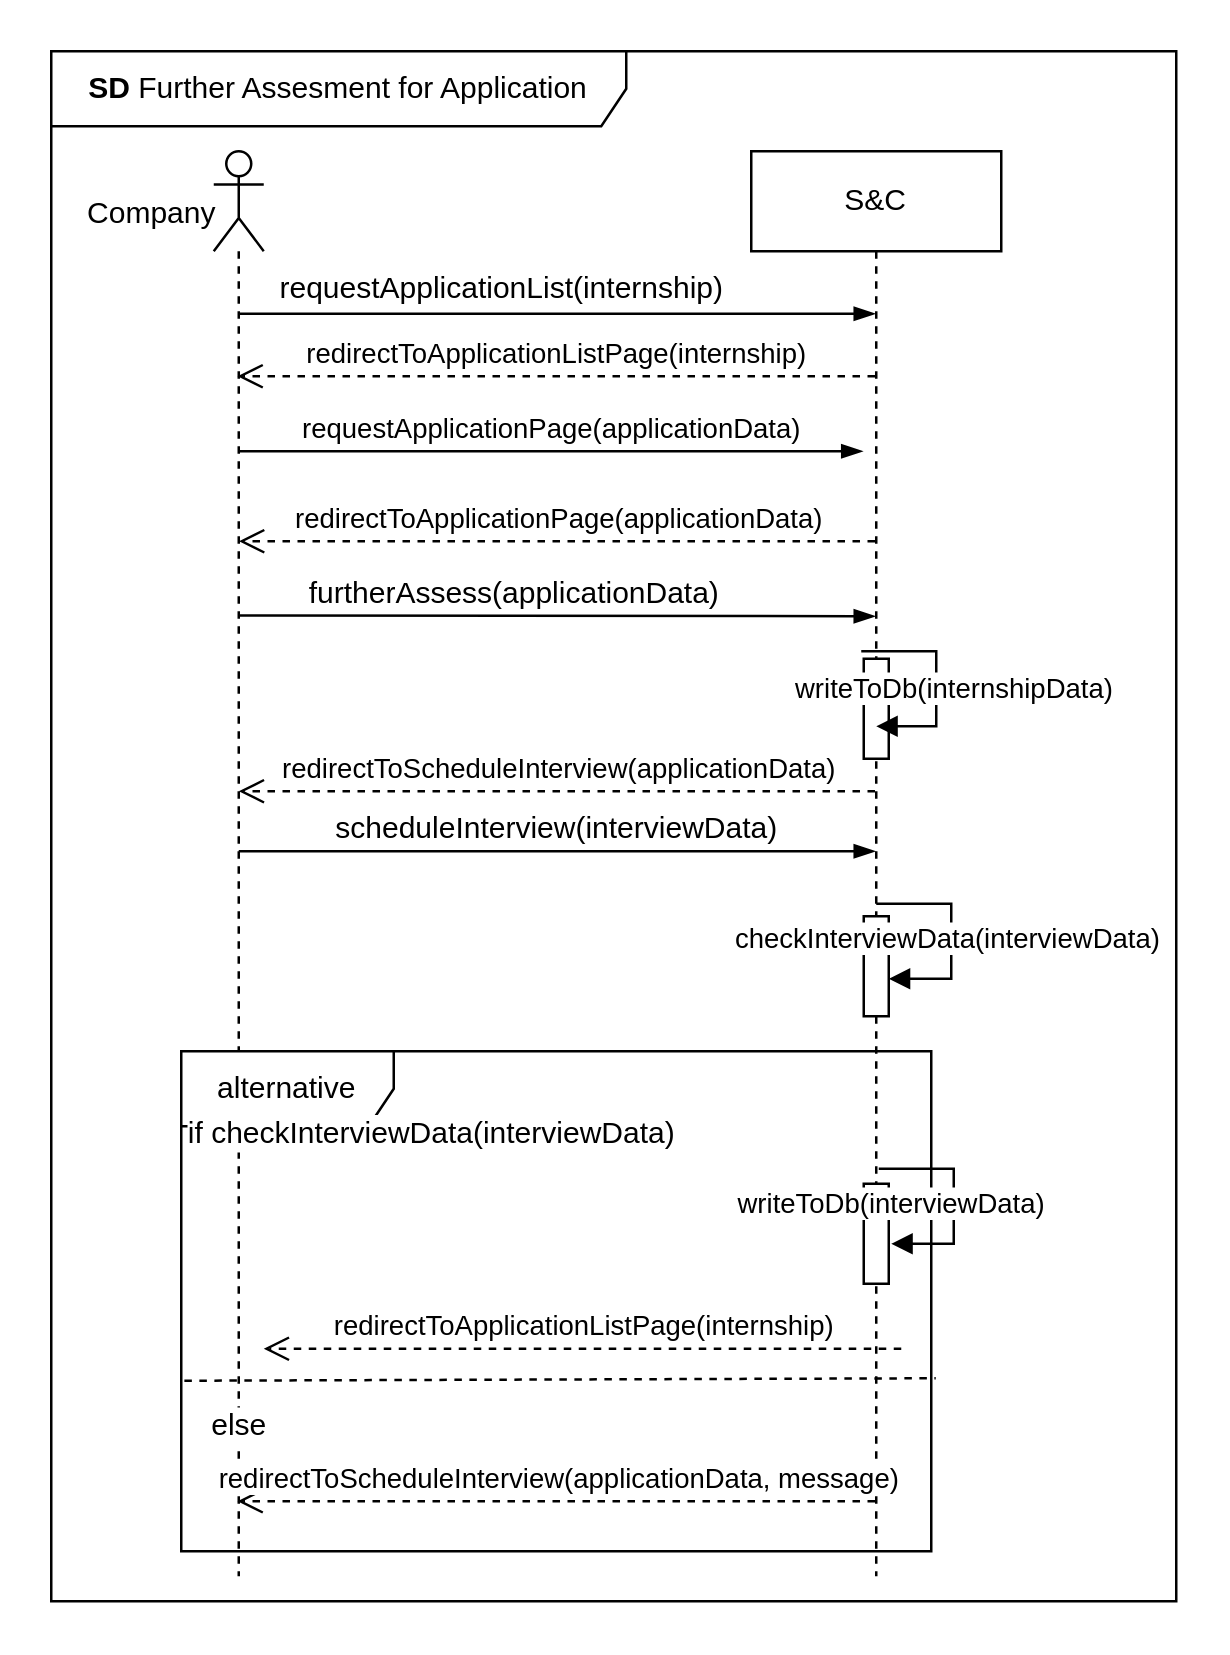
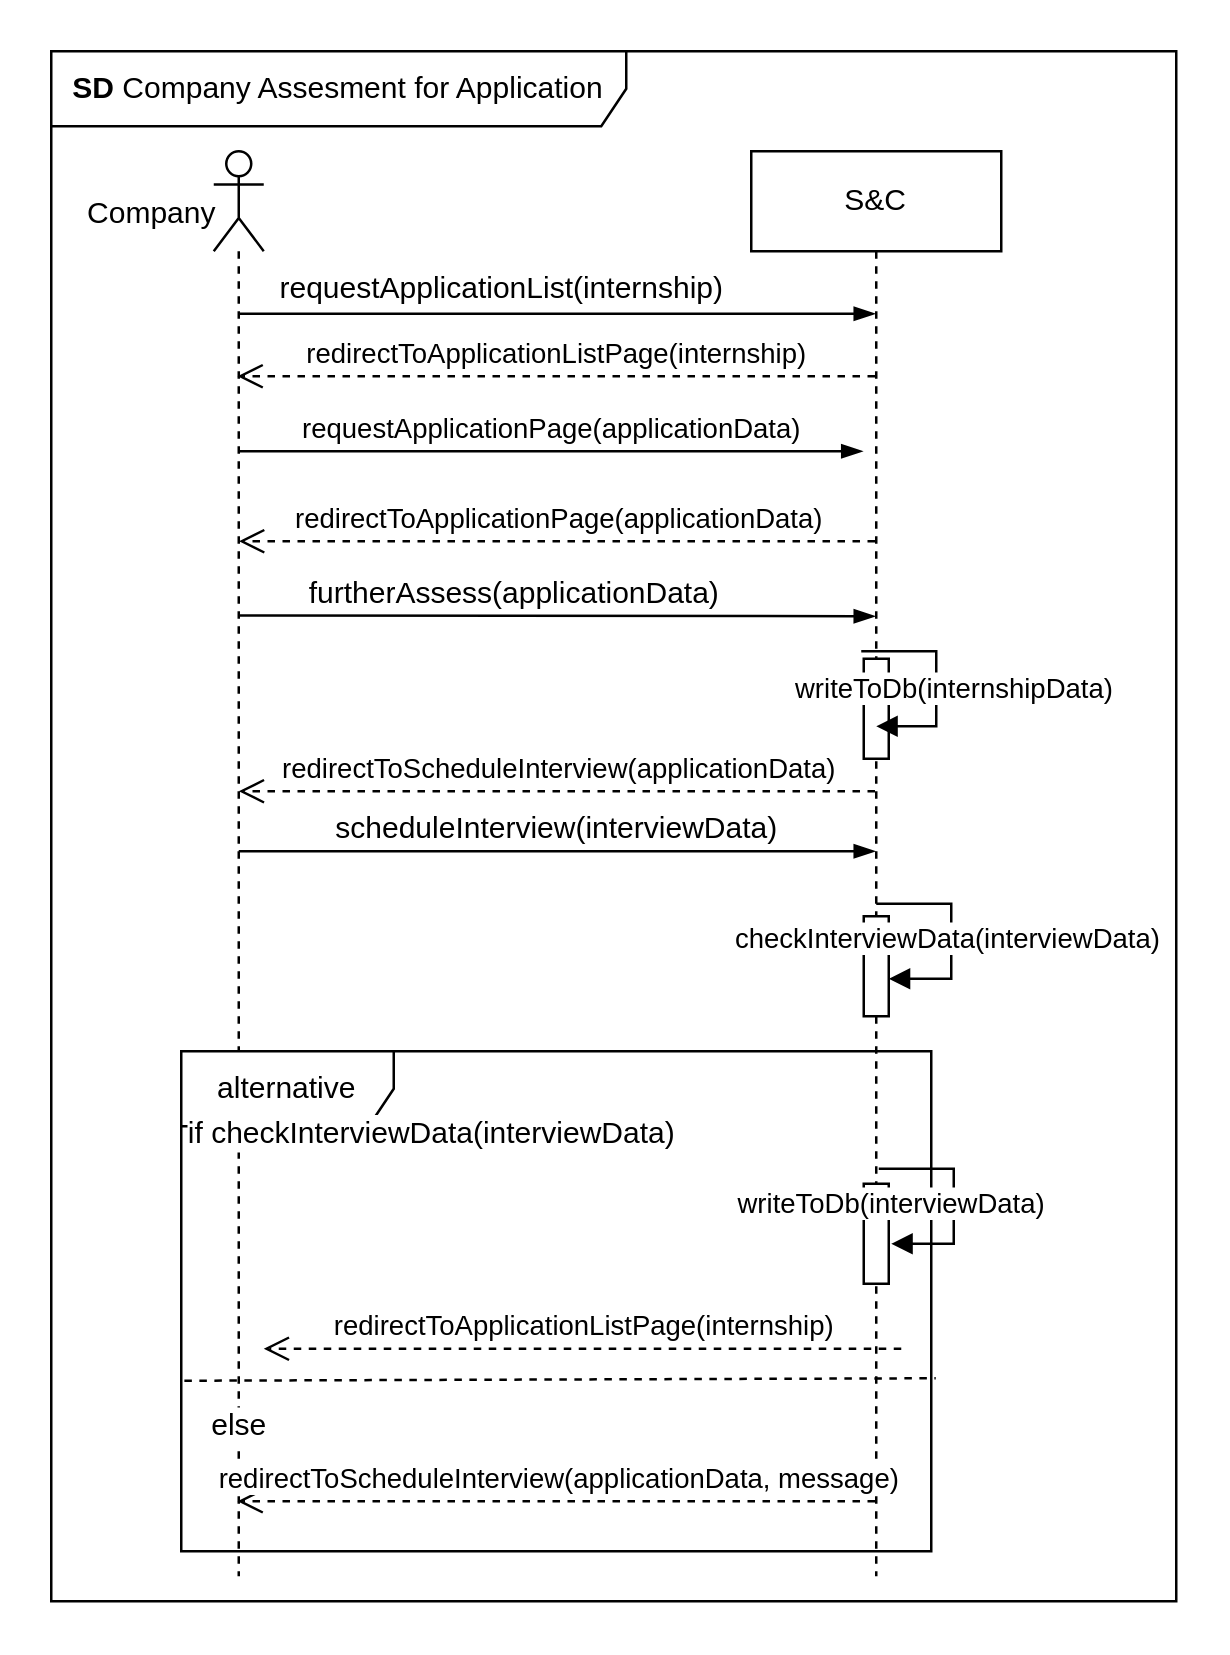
node "SD Further Assesment for Application": label "SD Further Assesment for Application" -> "SD Company Assesment for Application"
